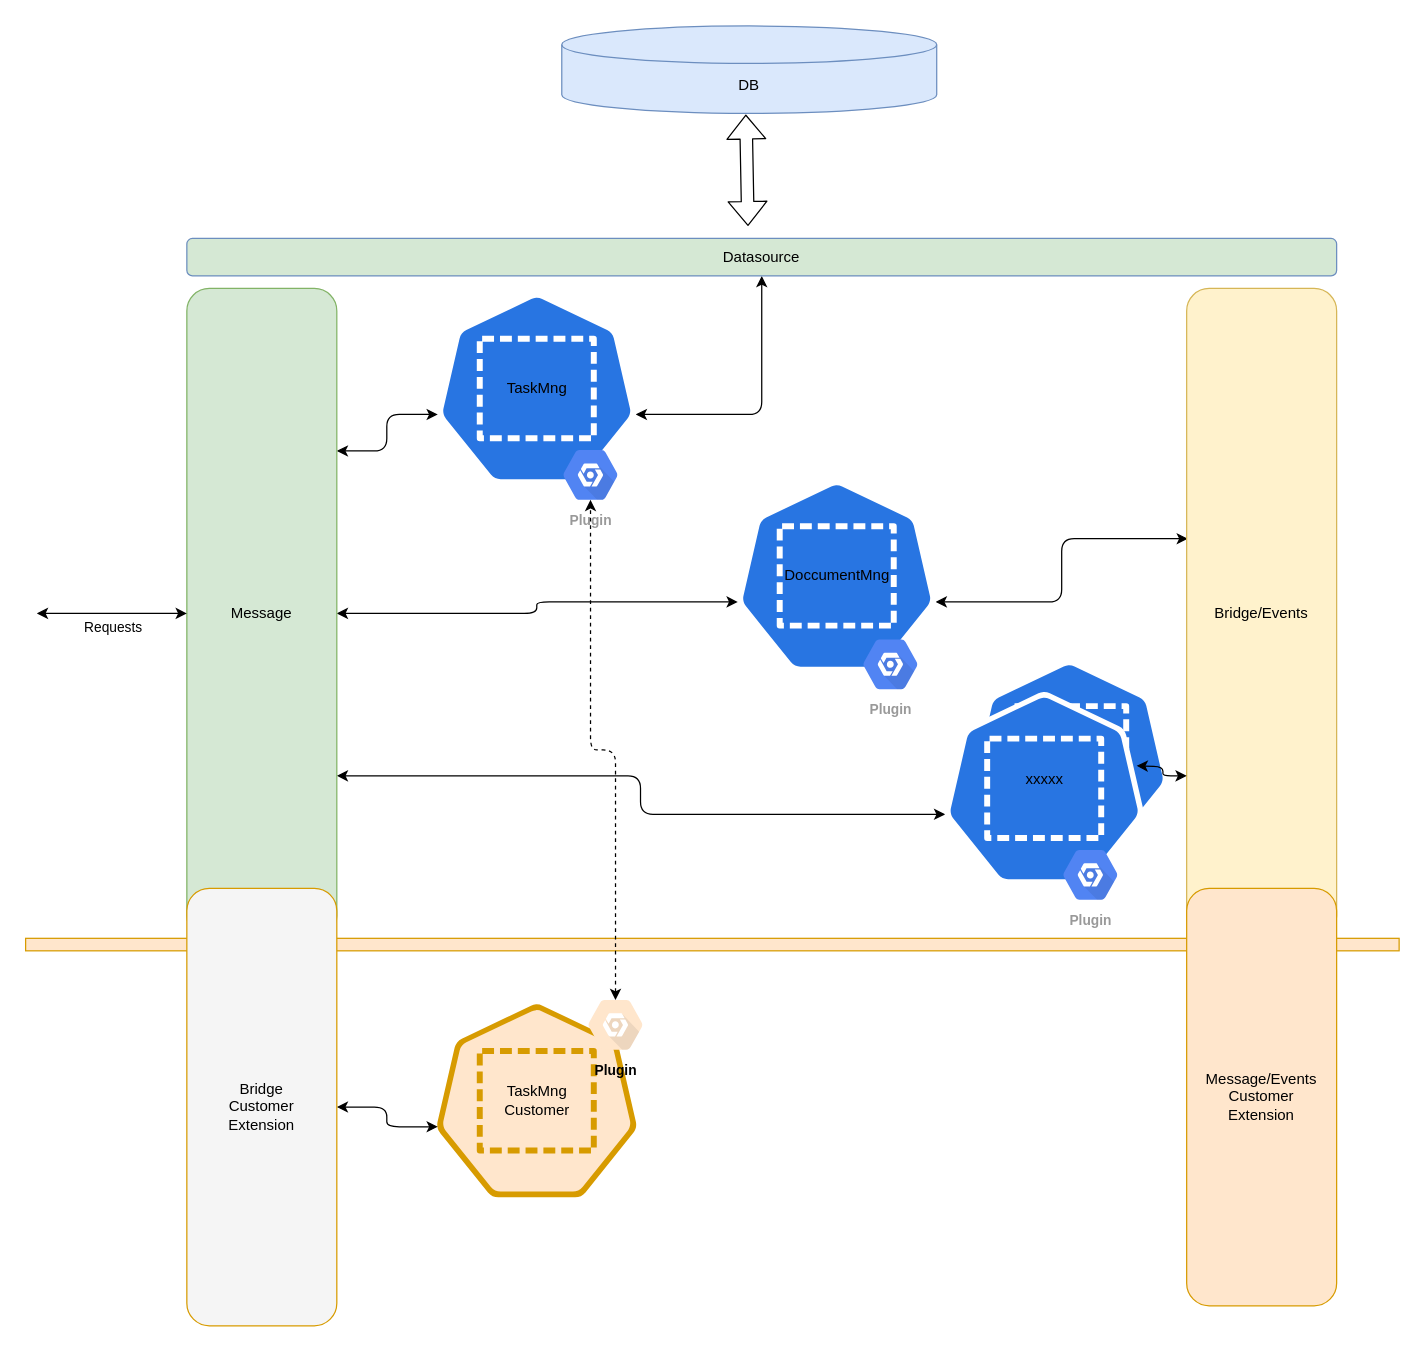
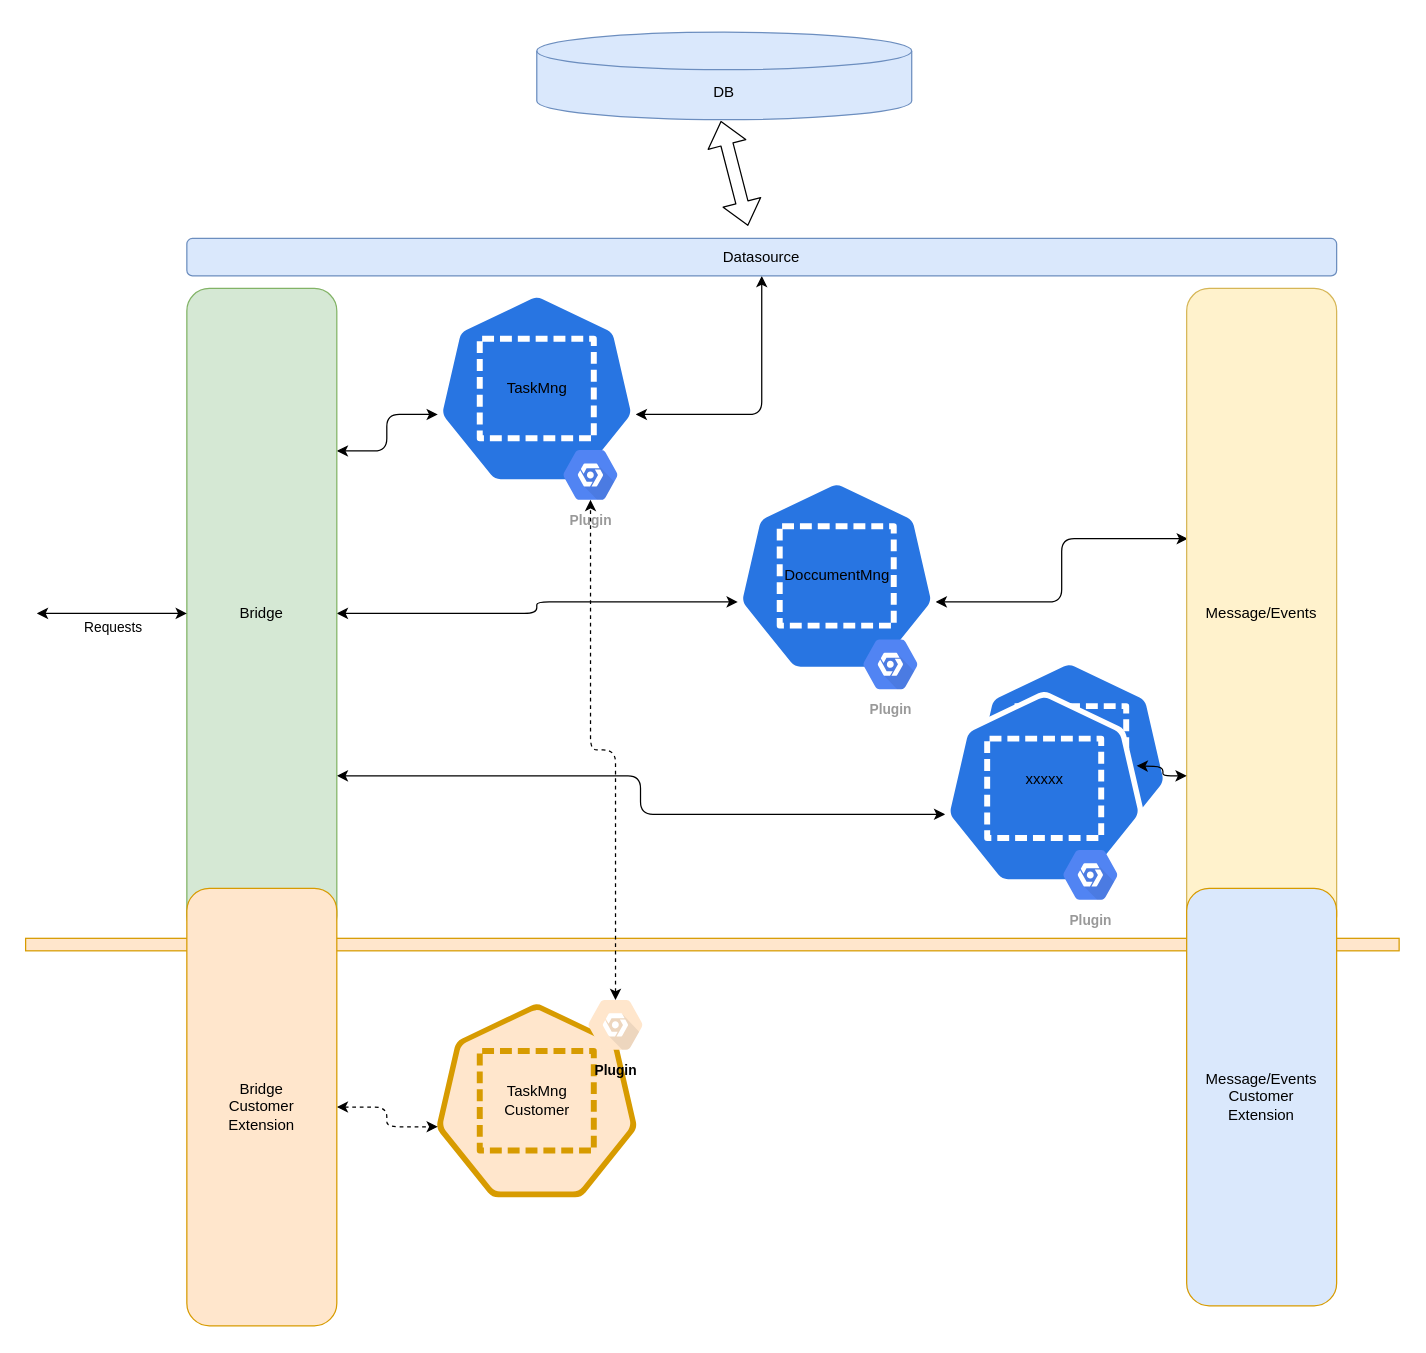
node "DB": moved (749, 69) -> (724, 76)
node "Datasource": fillcolor #d5e8d4 -> #dae8fc
node "Message": label "Message" -> "Bridge"
node "Bridge/Events": label "Bridge/Events" -> "Message/Events"
node "Message/Events Customer Extension": fillcolor #ffe6cc -> #dae8fc
node "Bridge Customer Extension": fillcolor #f5f5f5 -> #ffe6cc
edge "TaskMng Customer" -- "Bridge Customer Extension": style solid -> dashed
